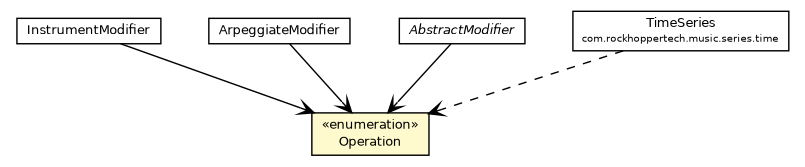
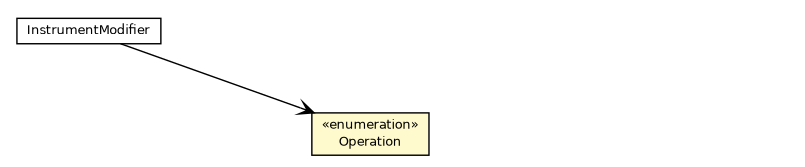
node "ArpeggiateModifier": removed
node "AbstractModifier": removed
node "TimeSeries": removed
